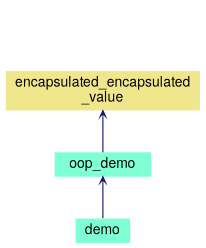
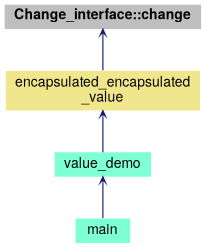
node "Change_interface::change": added
node "oop_demo": label "oop_demo" -> "value_demo"
node "demo": label "demo" -> "main"
